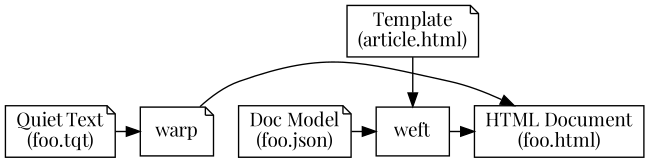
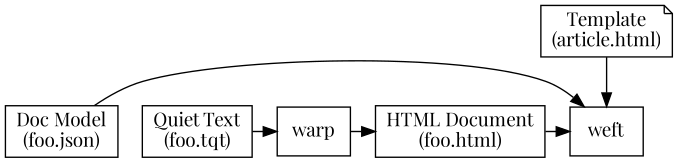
node "Quiet Text (foo.tqt)": shape note -> box
node "warp": shape note -> box
node "Doc Model (foo.json)": shape note -> box
edge "weft" -> "HTML Document (foo.html)": reversed
